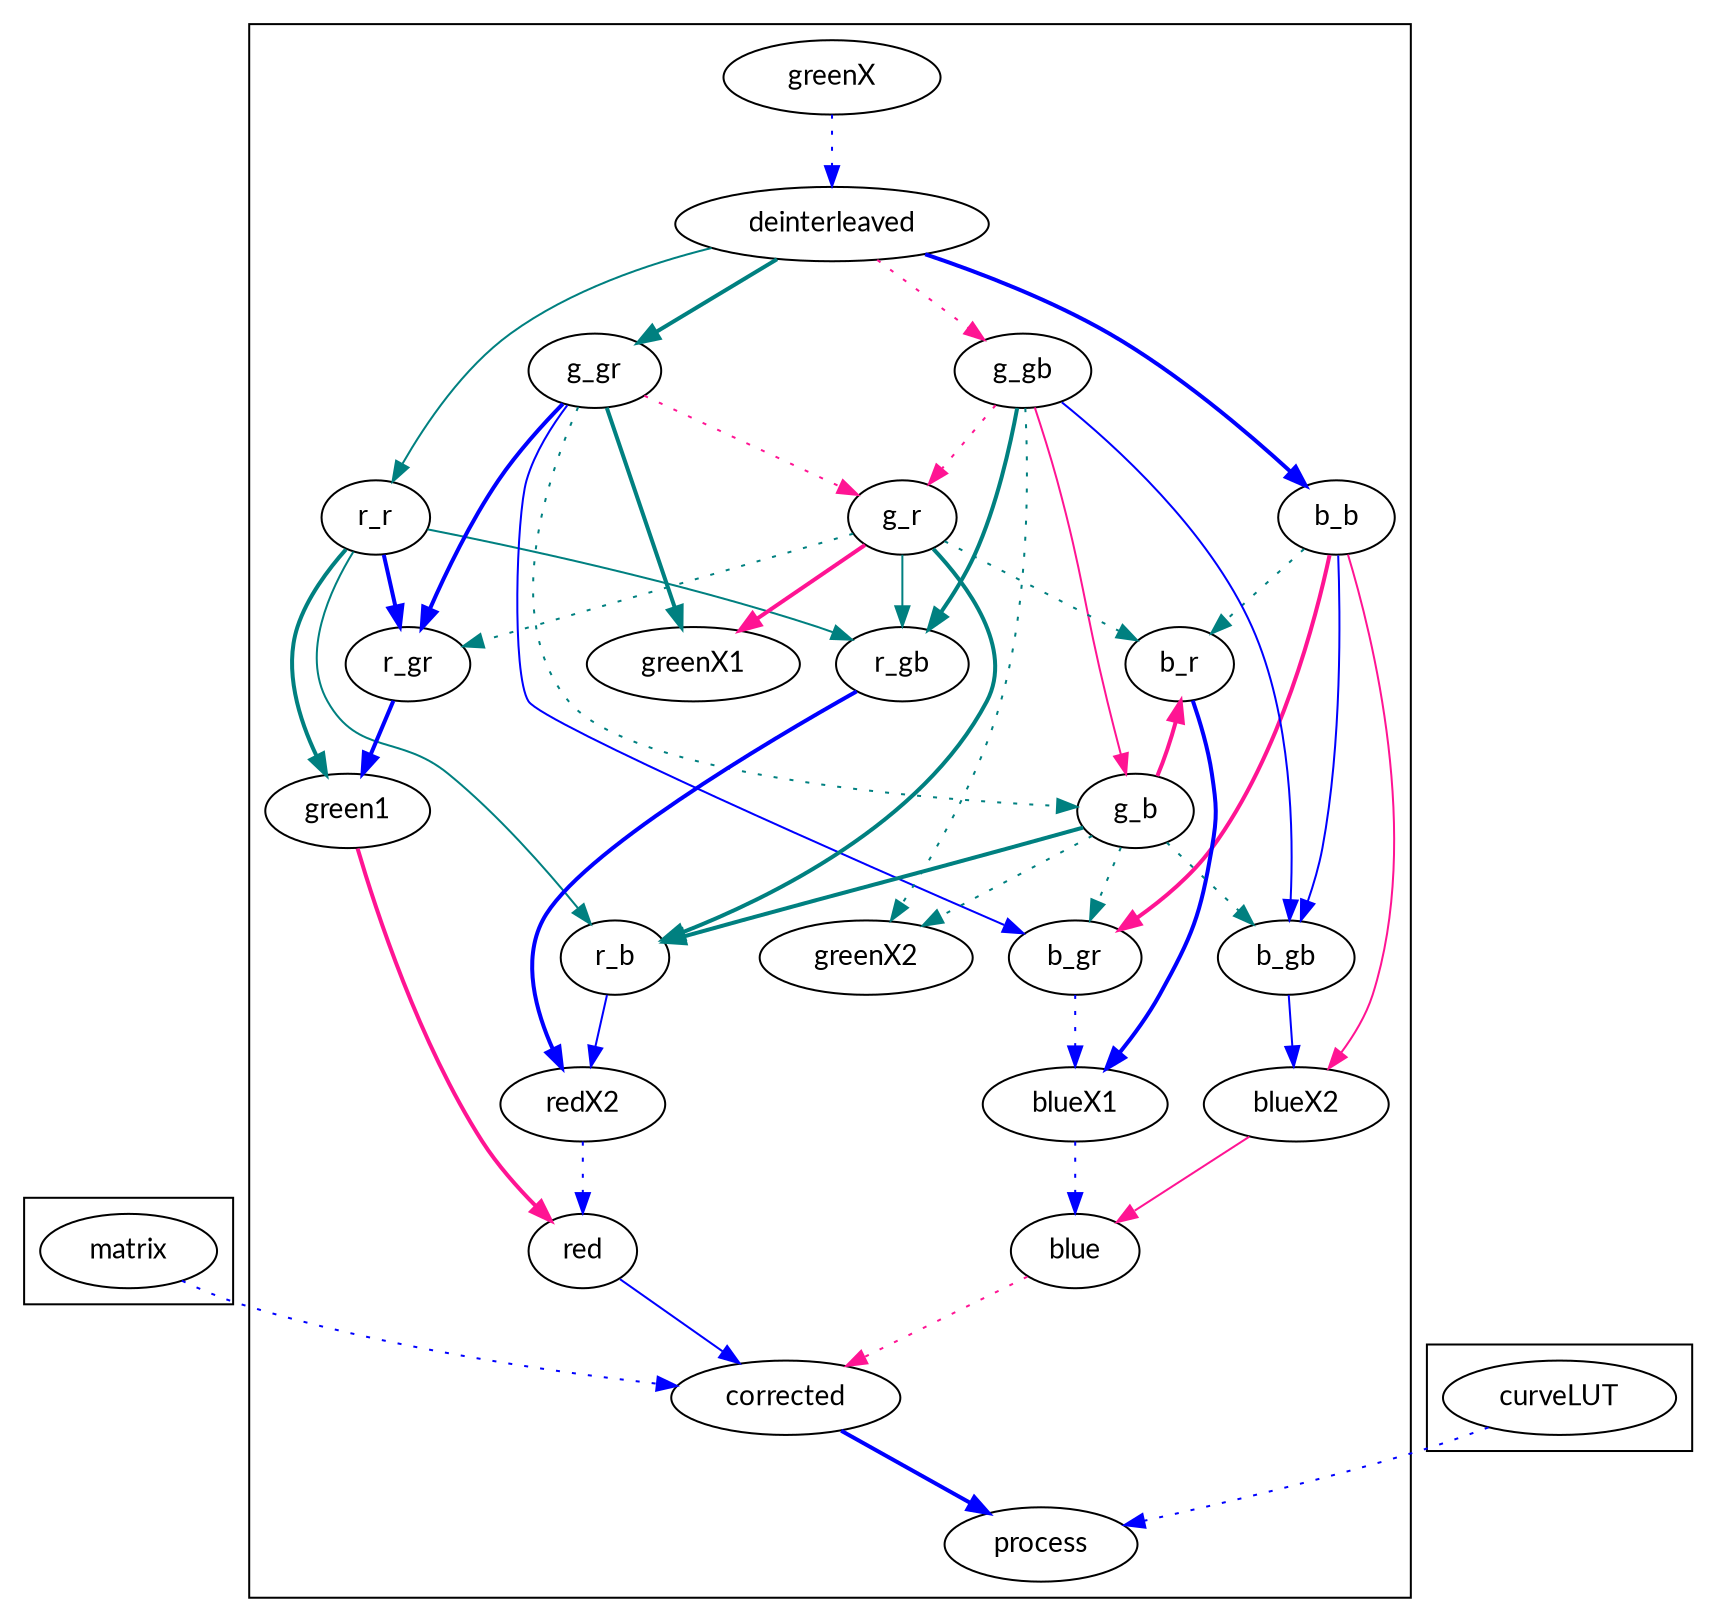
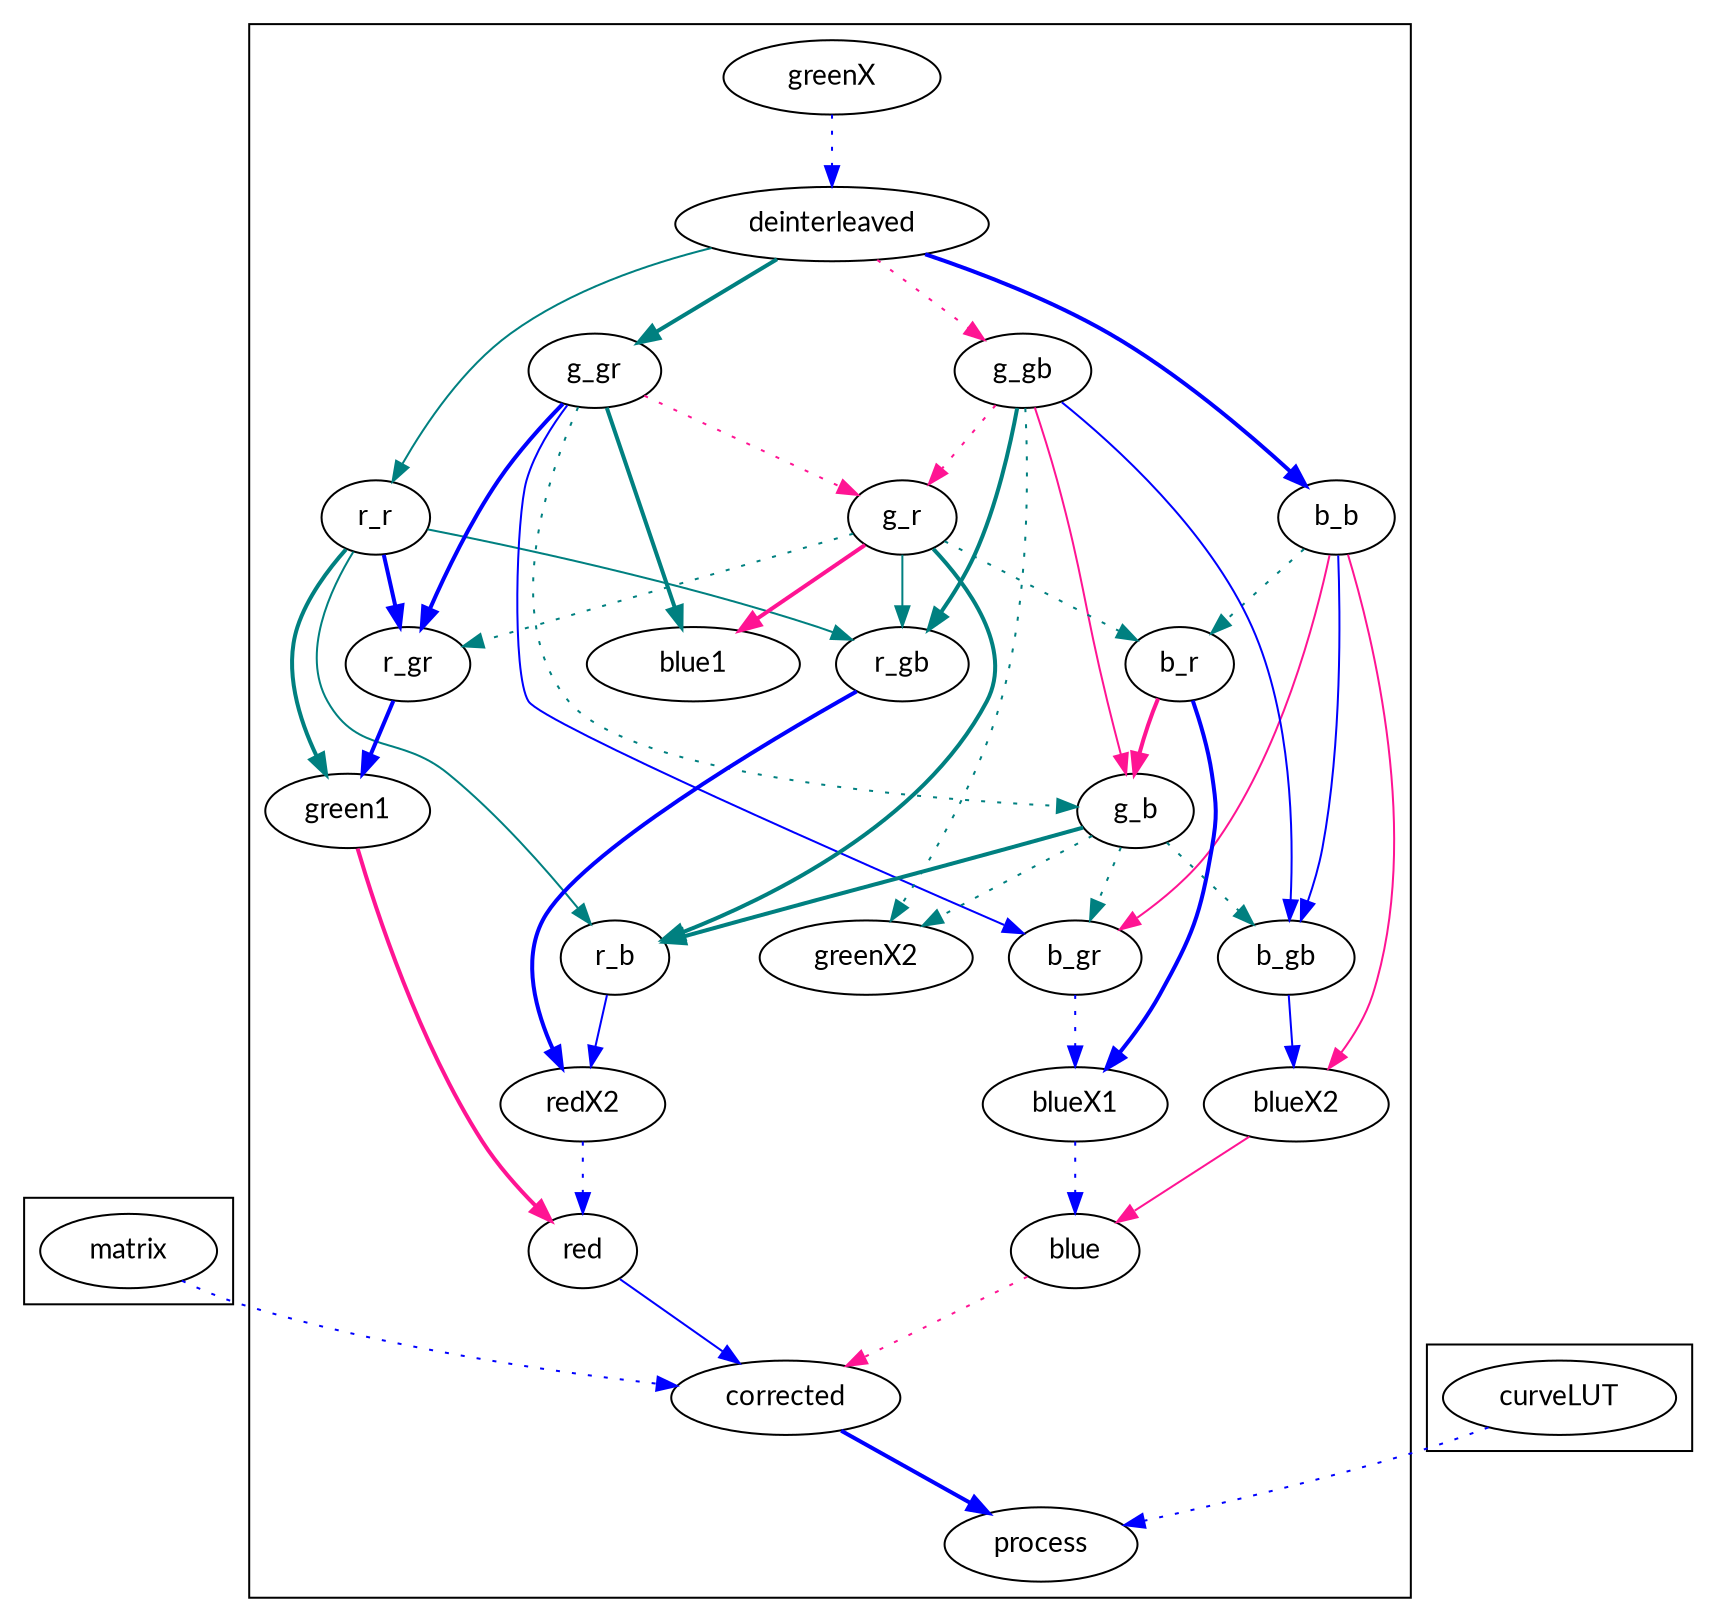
node "greenX1": label "greenX1" -> "blue1"
edge "g_b" -> "b_r": reversed
edge "b_b" -> "b_gr": style bold -> solid
